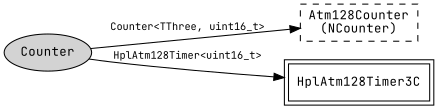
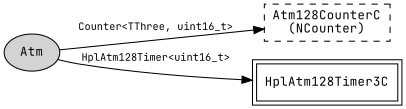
node "Atm128Counter (NCounter)": label "Atm128Counter (NCounter)" -> "Atm128CounterC (NCounter)"
node "Counter": label "Counter" -> "Atm"
